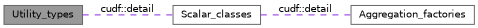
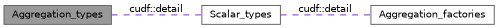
node "Utility_types": label "Utility_types" -> "Aggregation_types"
node "Scalar_classes": label "Scalar_classes" -> "Scalar_types"
